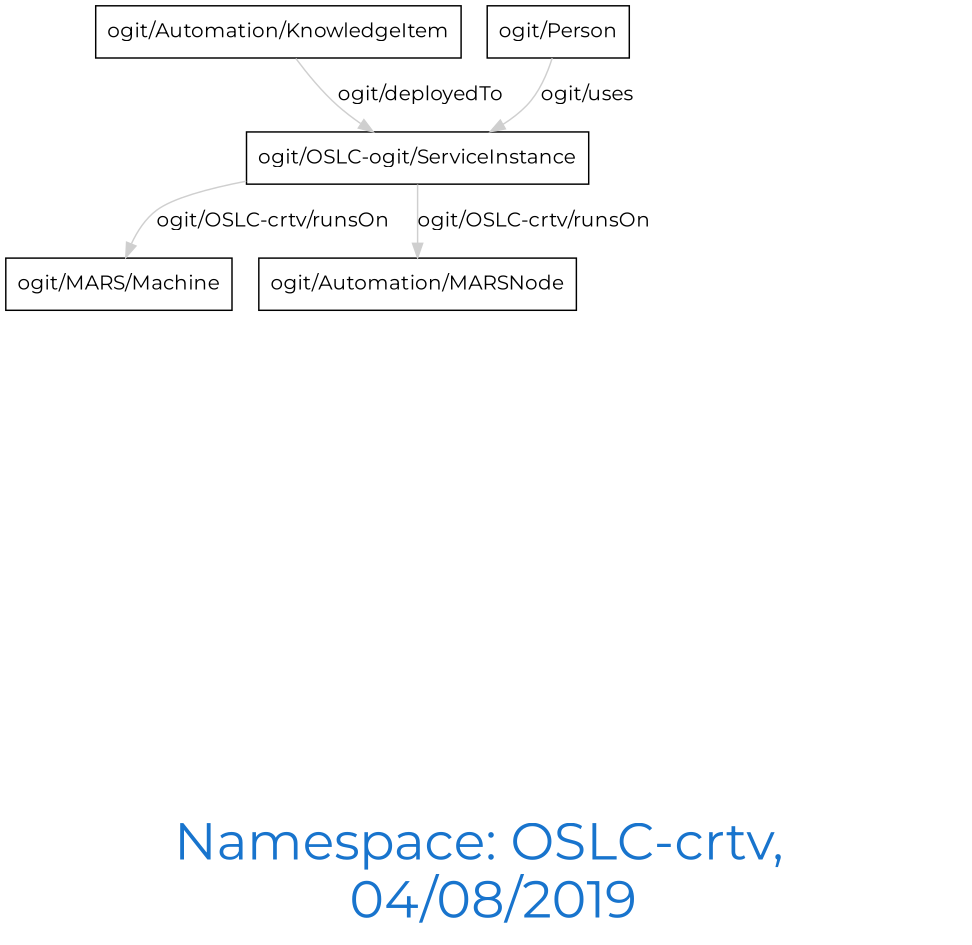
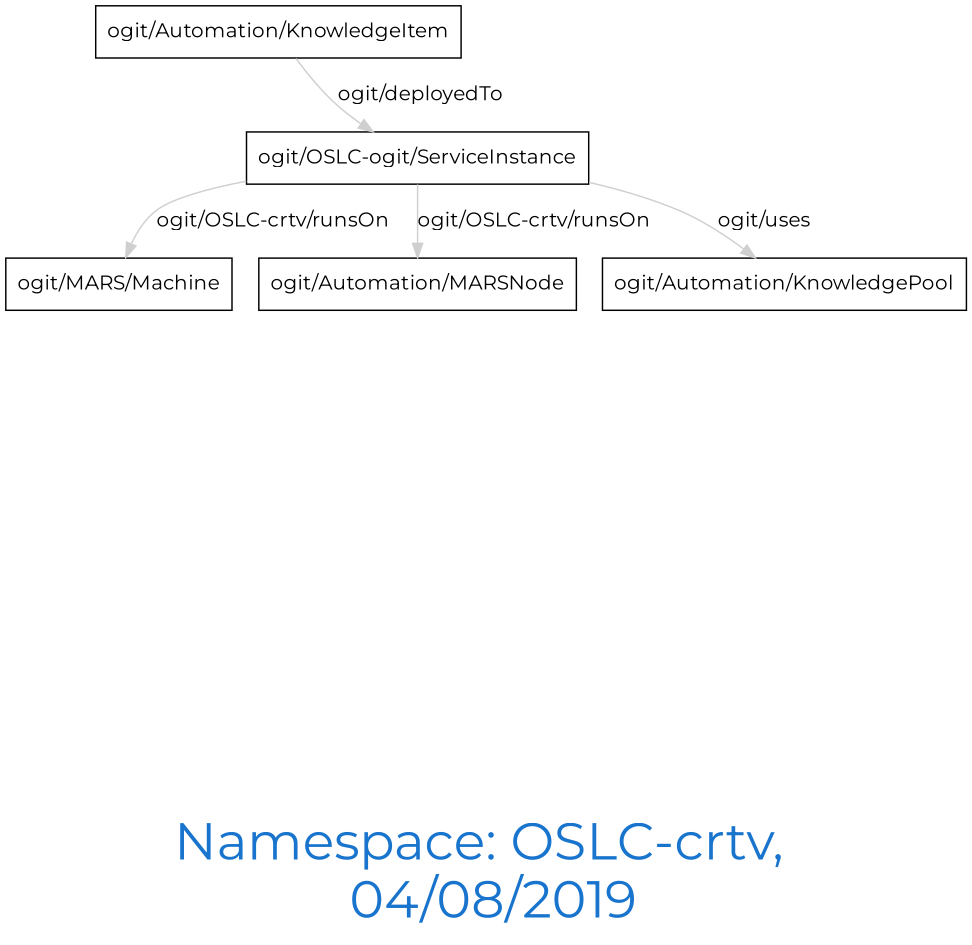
node "ogit/Person": removed
node "ogit/Automation/KnowledgePool": added
